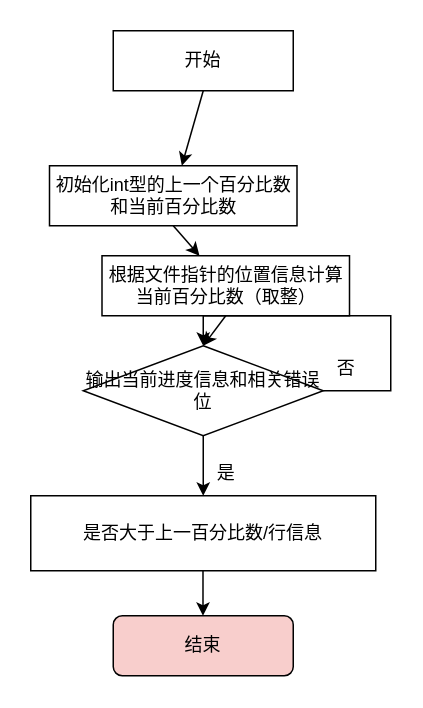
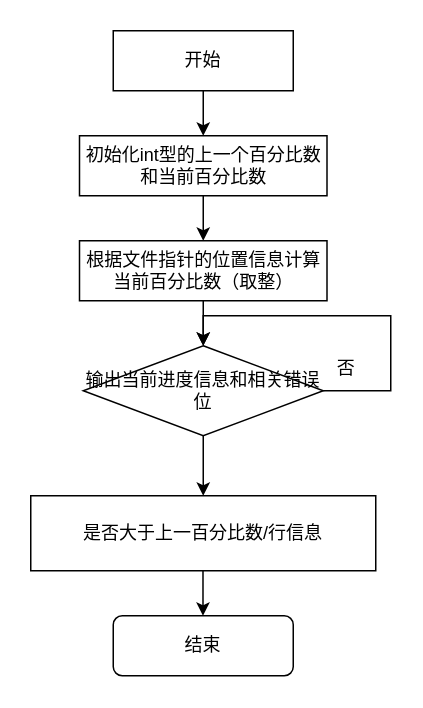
node "初始化int型的上一个百分比数和当前百分比数": moved (173, 196) -> (203, 166)
node "根据文件指针的位置信息计算当前百分比数（取整）": moved (226, 286) -> (203, 271)
node "是": removed
node "结束": fillcolor #f8cecc -> #ffffff
